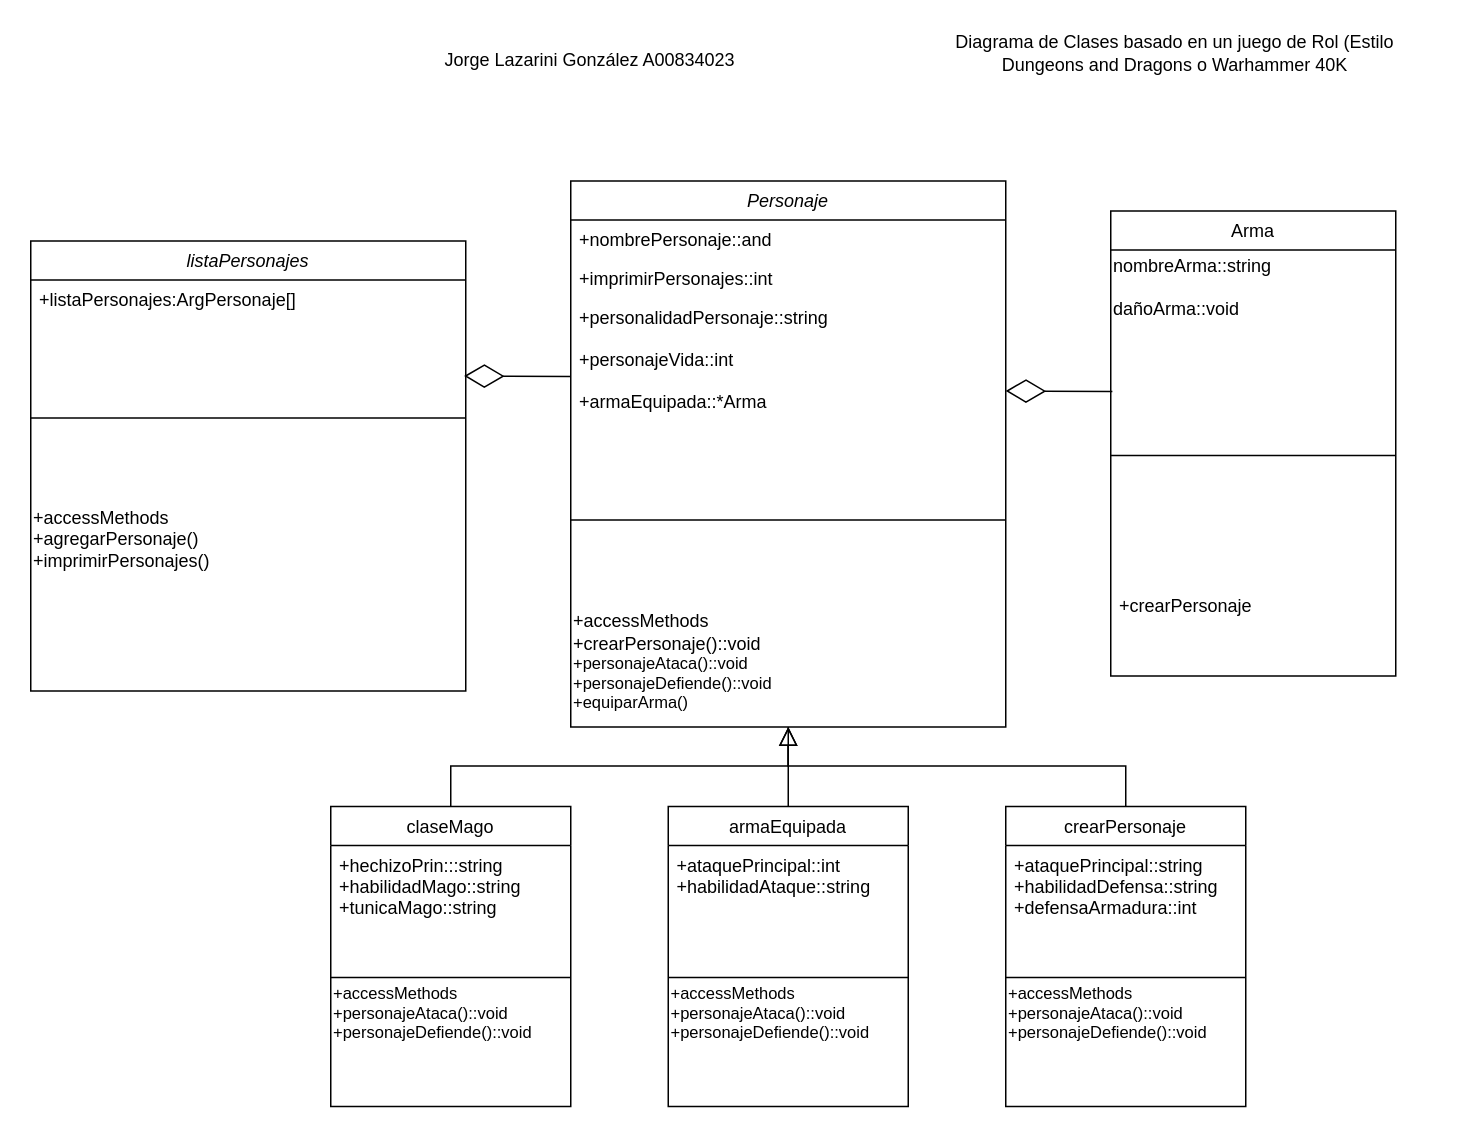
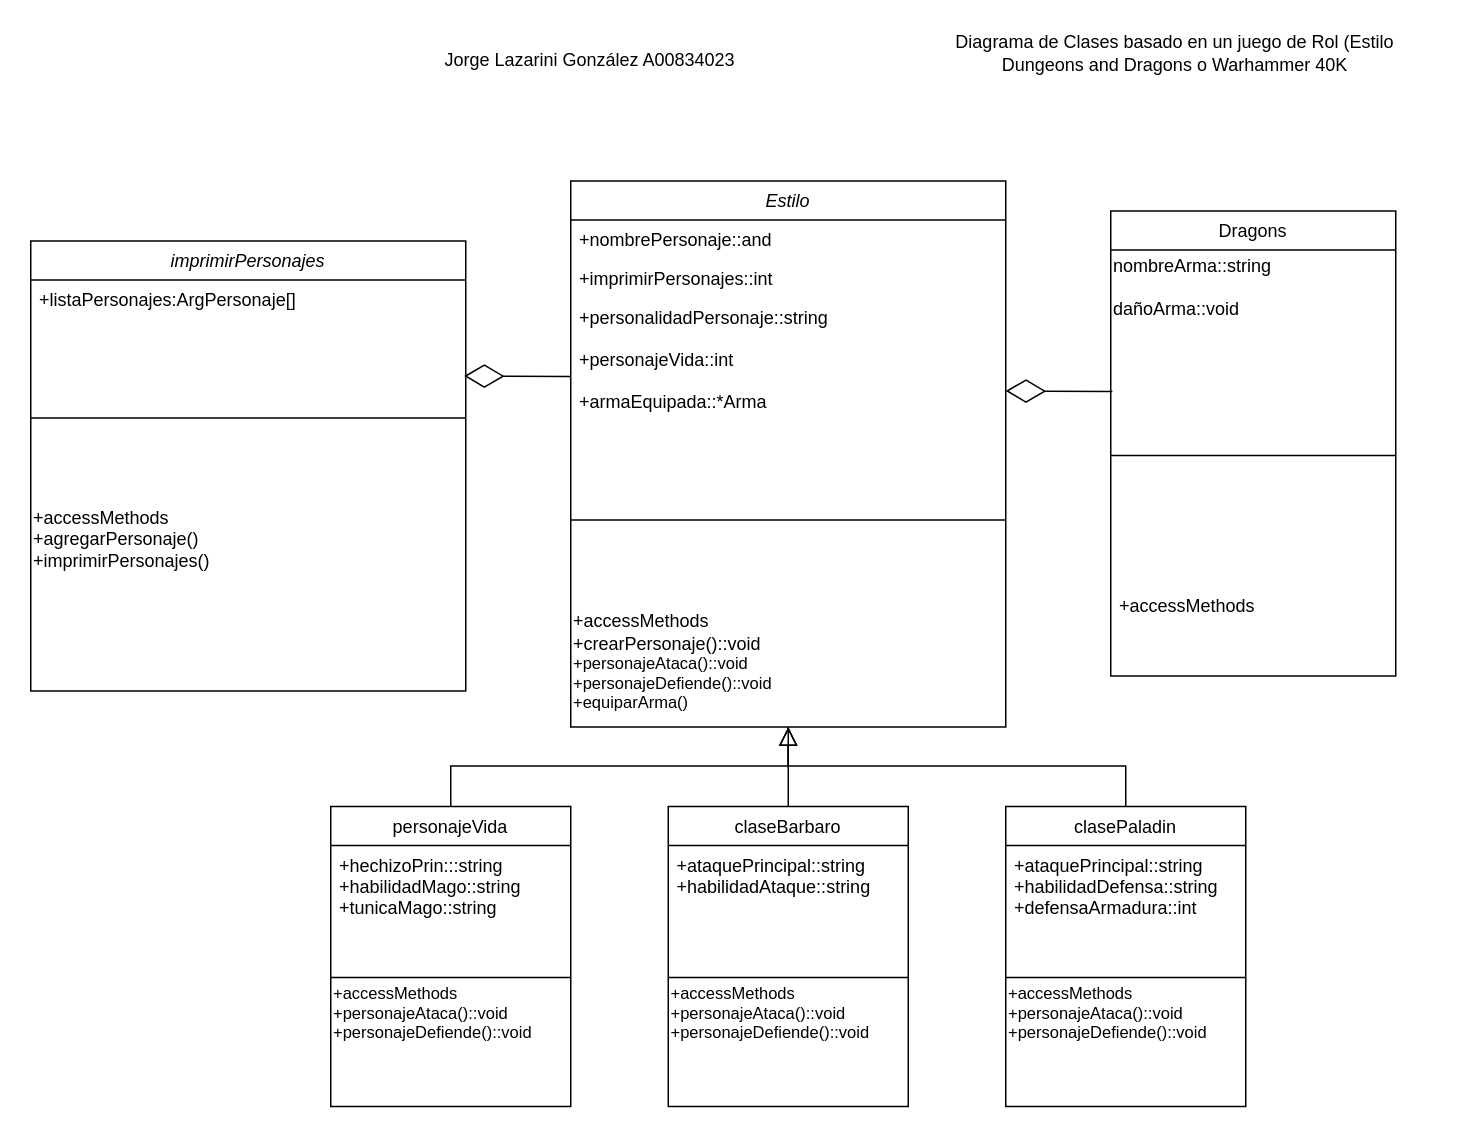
node "Personaje": label "Personaje" -> "Estilo"
node "Arma": label "Arma" -> "Dragons"
node "listaPersonajes": label "listaPersonajes" -> "imprimirPersonajes"
node "+crearPersonaje": label "+crearPersonaje" -> "+accessMethods"
node "claseMago": label "claseMago" -> "personajeVida"
node "armaEquipada": label "armaEquipada" -> "claseBarbaro"
node "crearPersonaje": label "crearPersonaje" -> "clasePaladin"
node "+ataquePrincipal::int +habilidadAtaque::string": label "+ataquePrincipal::int +habilidadAtaque::string" -> "+ataquePrincipal::string +habilidadAtaque::string"
